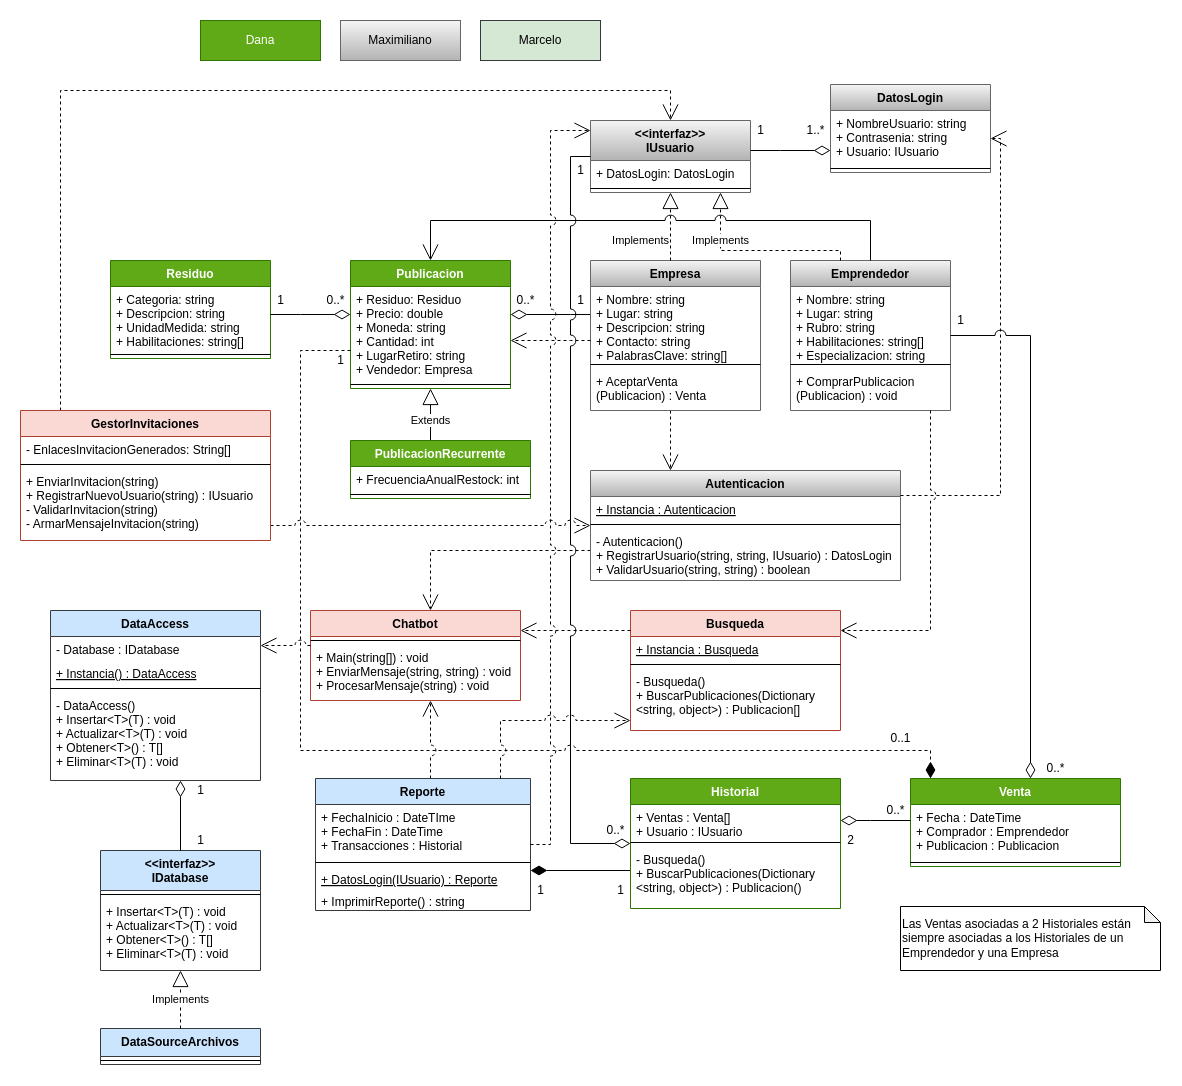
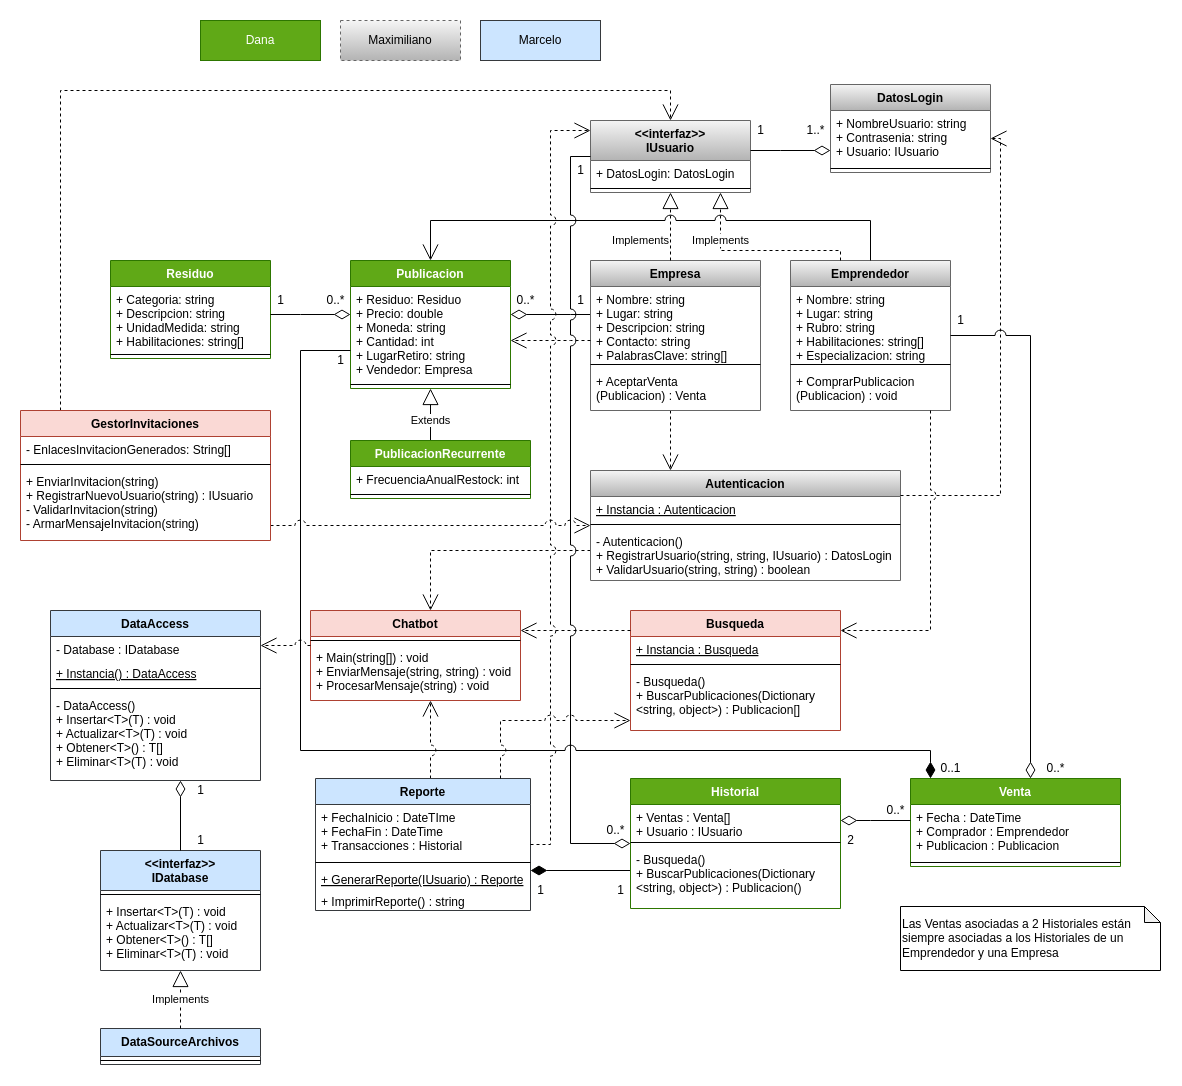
node "Maximiliano": style solid -> dashed
node "Marcelo": fillcolor #d5e8d4 -> #cce5ff
node "0..1": moved (901, 739) -> (951, 769)
edge "Publicacion" -> "Venta": style dashed -> solid
node "+ DatosLogin(IUsuario) : Reporte": label "+ DatosLogin(IUsuario) : Reporte" -> "+ GenerarReporte(IUsuario) : Reporte"
